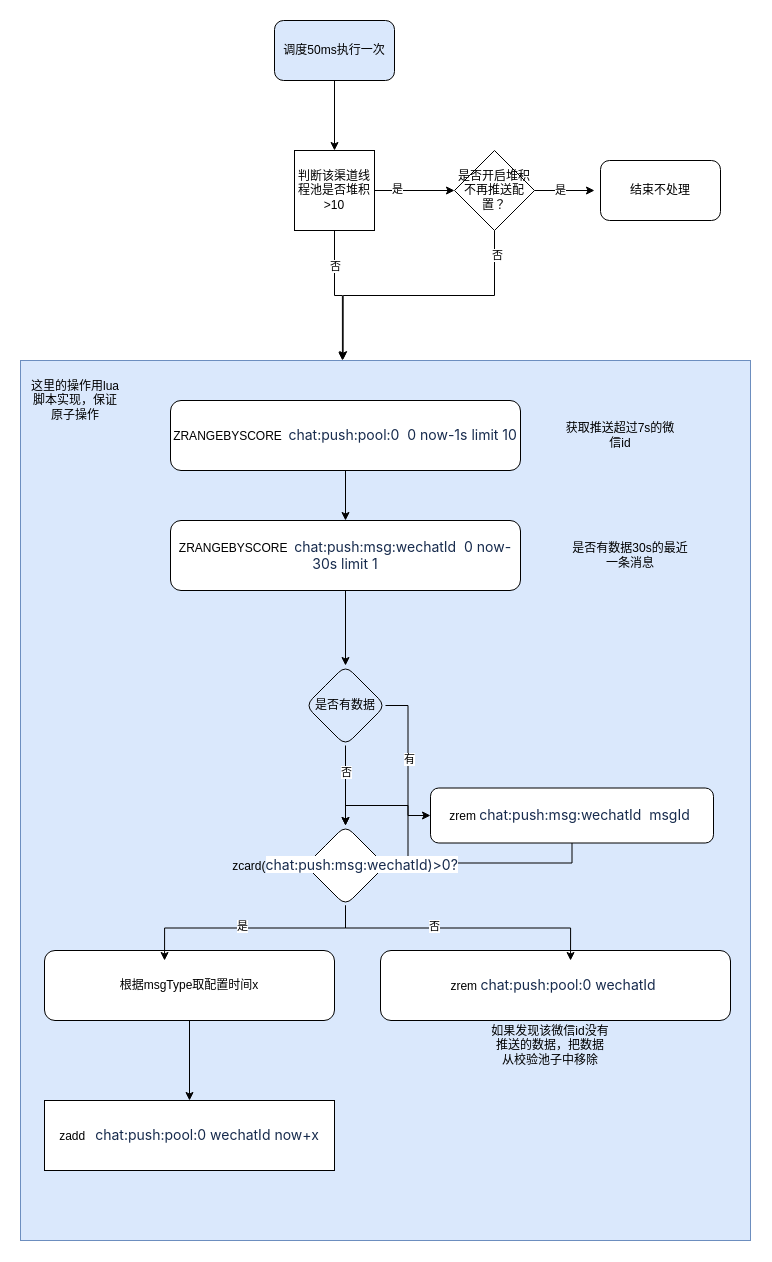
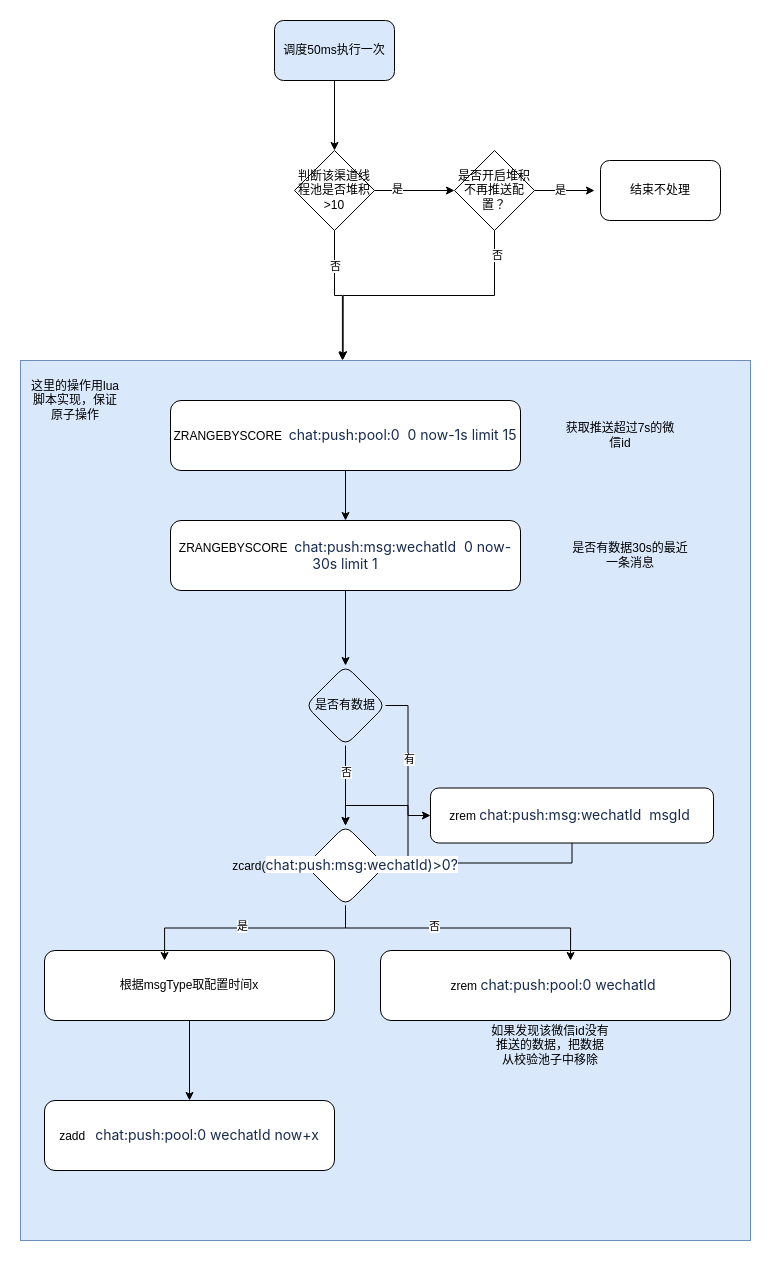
node "判断该渠道线程池是否堆积>10": shape rectangle -> diamond
node "ZRANGEBYSCORE chat:push:pool:0 0 now-1s limit 10": label "ZRANGEBYSCORE chat:push:pool:0 0 now-1s limit 10" -> "ZRANGEBYSCORE chat:push:pool:0 0 now-1s limit 15"
node "zadd chat:push:pool:0 wechatId now+x": shape rectangle -> rounded rectangle
